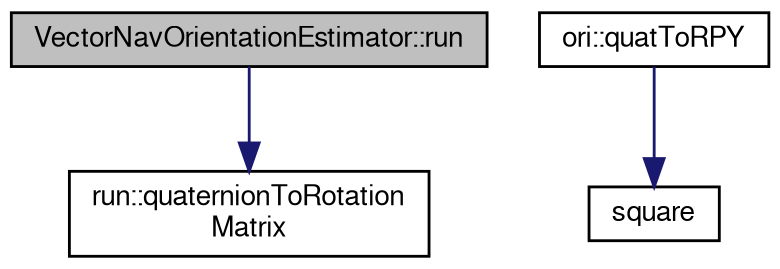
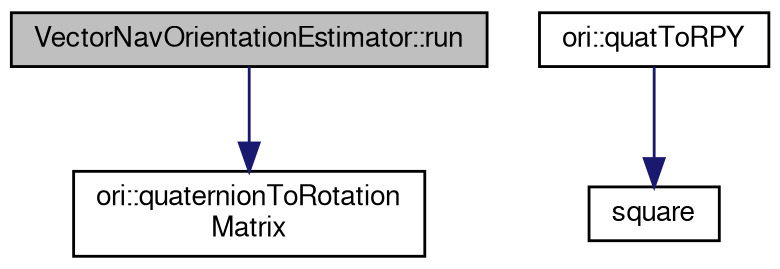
node "run::quaternionToRotation Matrix": label "run::quaternionToRotation Matrix" -> "ori::quaternionToRotation Matrix"
